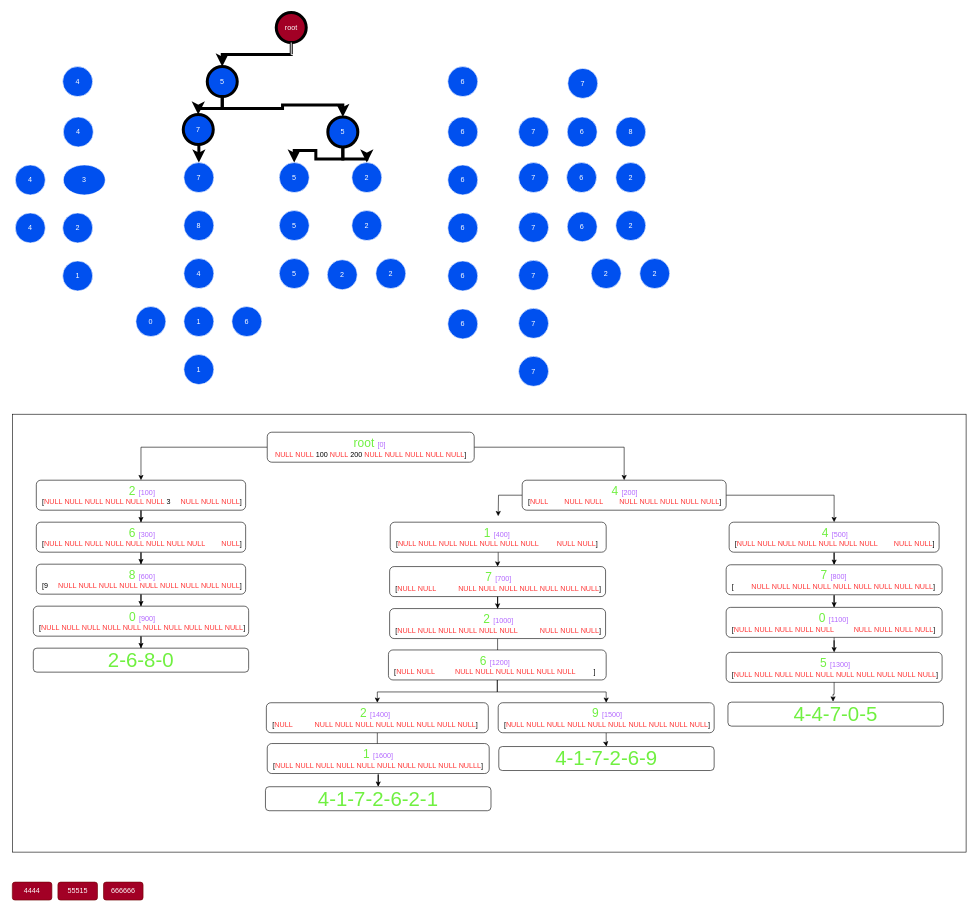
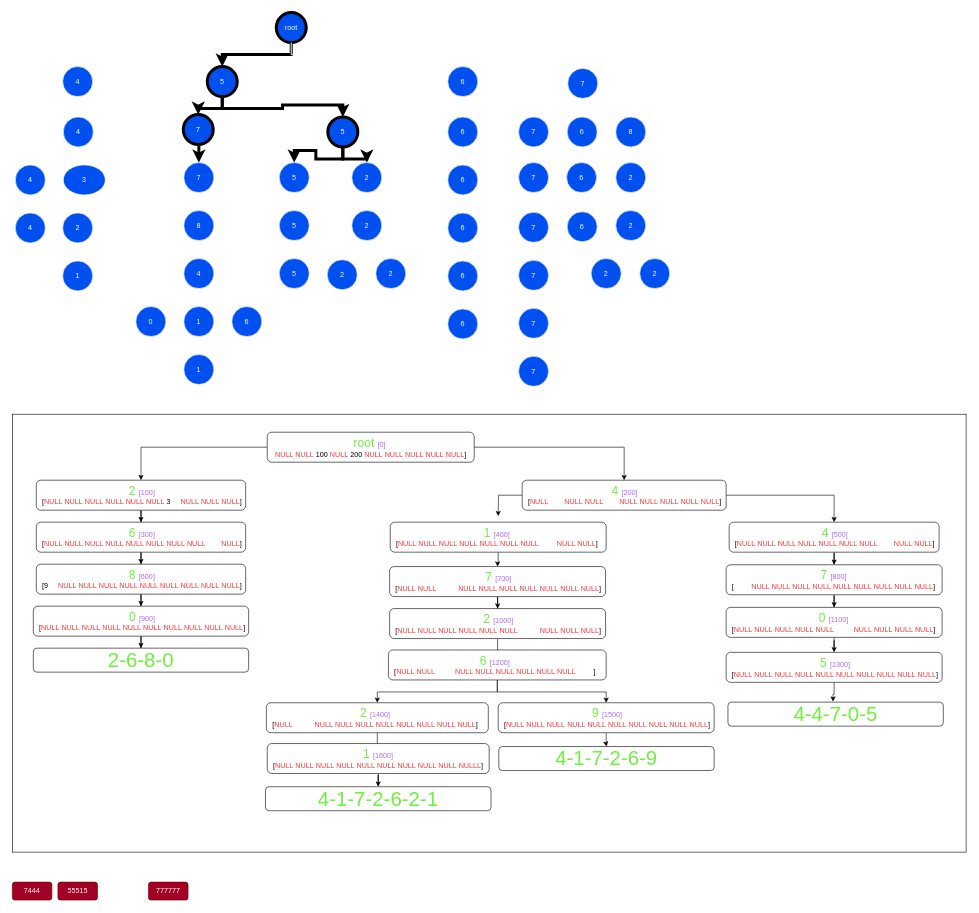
node "root": fillcolor #a20025 -> #0050ef
node "4444": label "4444" -> "7444"
node "666666": removed
node "777777": added
